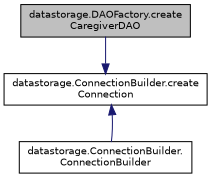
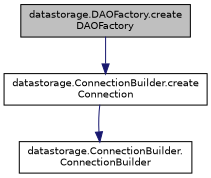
node "datastorage.DAOFactory.create CaregiverDAO": label "datastorage.DAOFactory.create CaregiverDAO" -> "datastorage.DAOFactory.create DAOFactory"
edge "datastorage.ConnectionBuilder. ConnectionBuilder" -> "datastorage.ConnectionBuilder.create Connection": reversed
